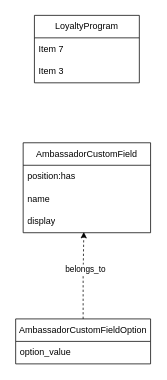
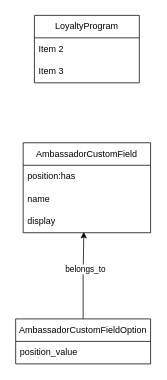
node "Item 7": label "Item 7" -> "Item 2"
edge "AmbassadorCustomFieldOption" -> "display": style dashed -> solid
node "option_value": label "option_value" -> "position_value"
